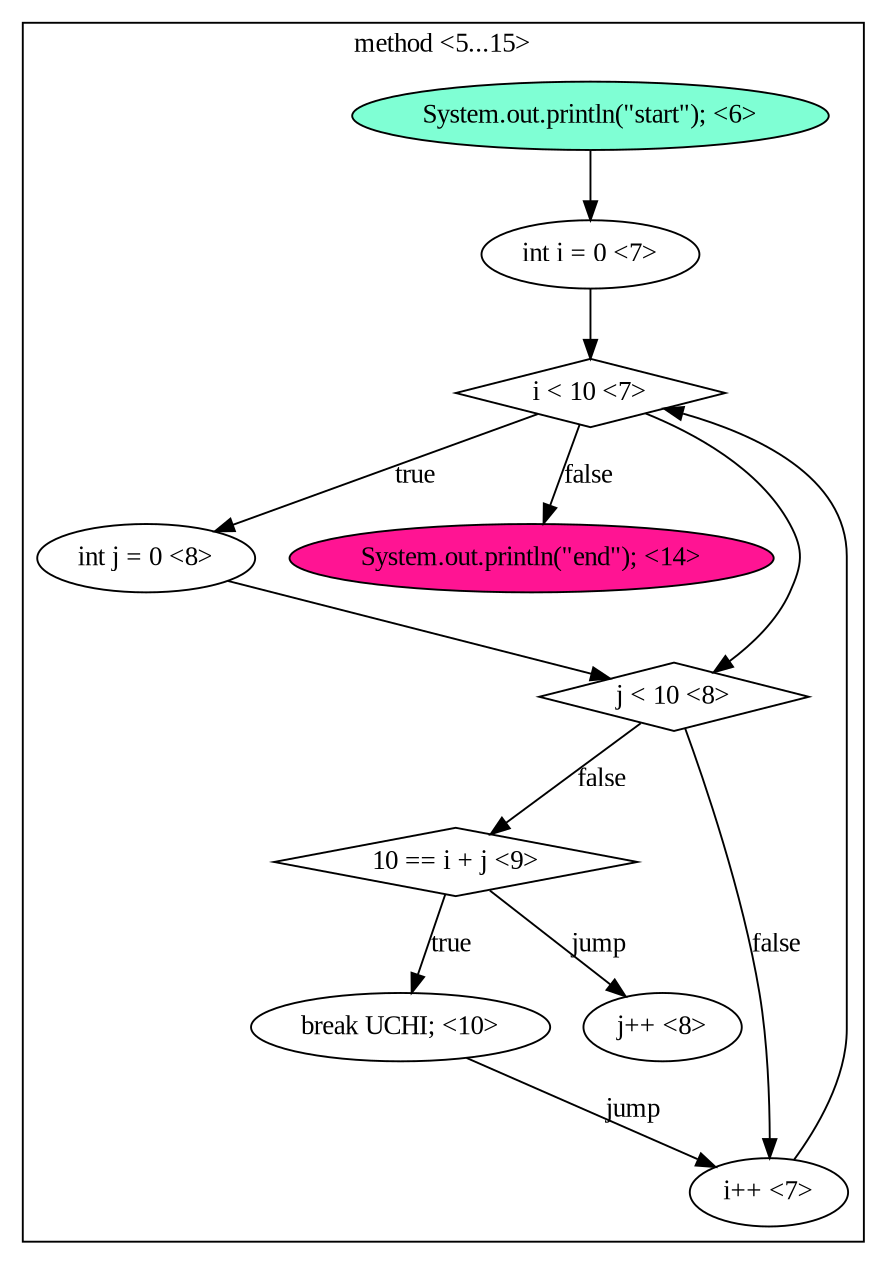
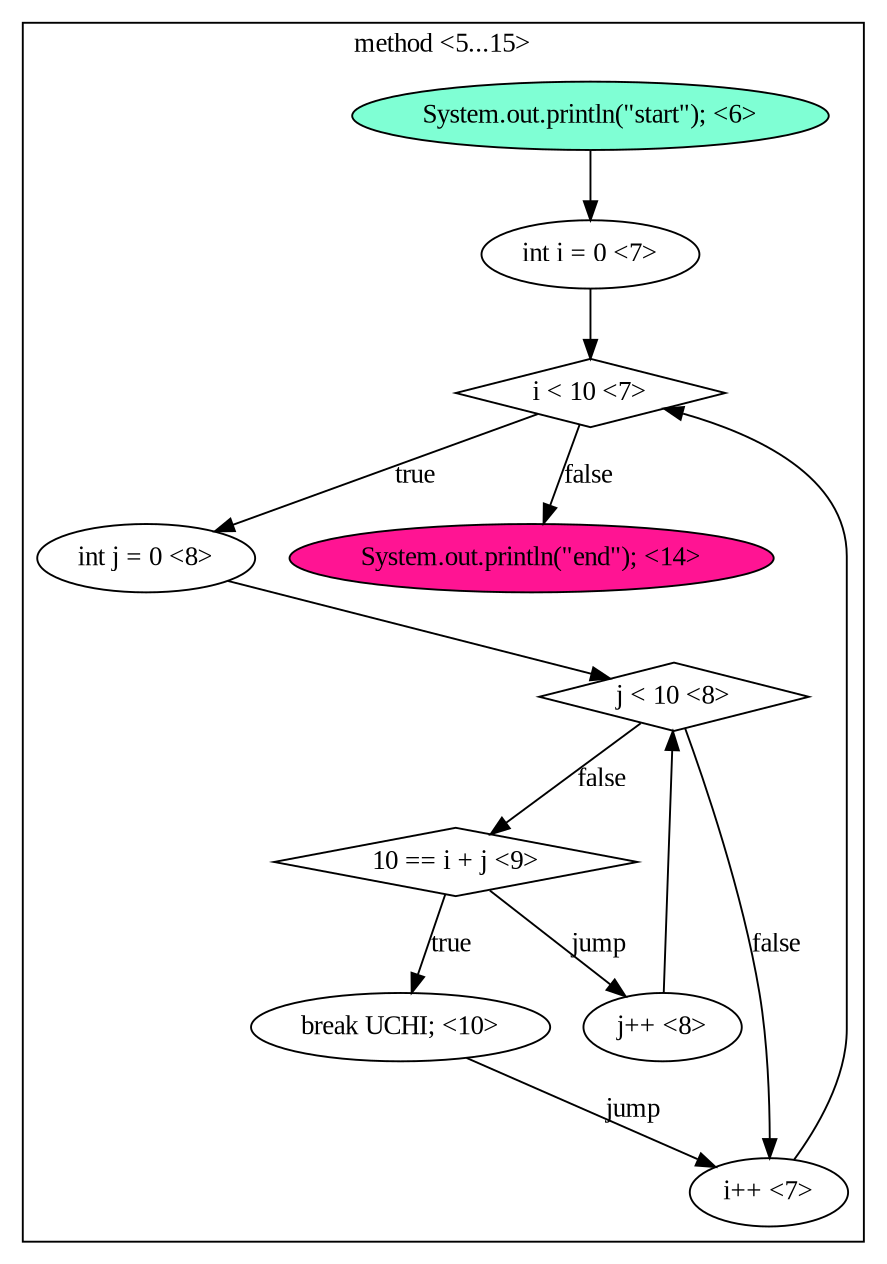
edge "i < 10 <7>" -> "j < 10 <8>": now "j++ <8>" -> "j < 10 <8>"
